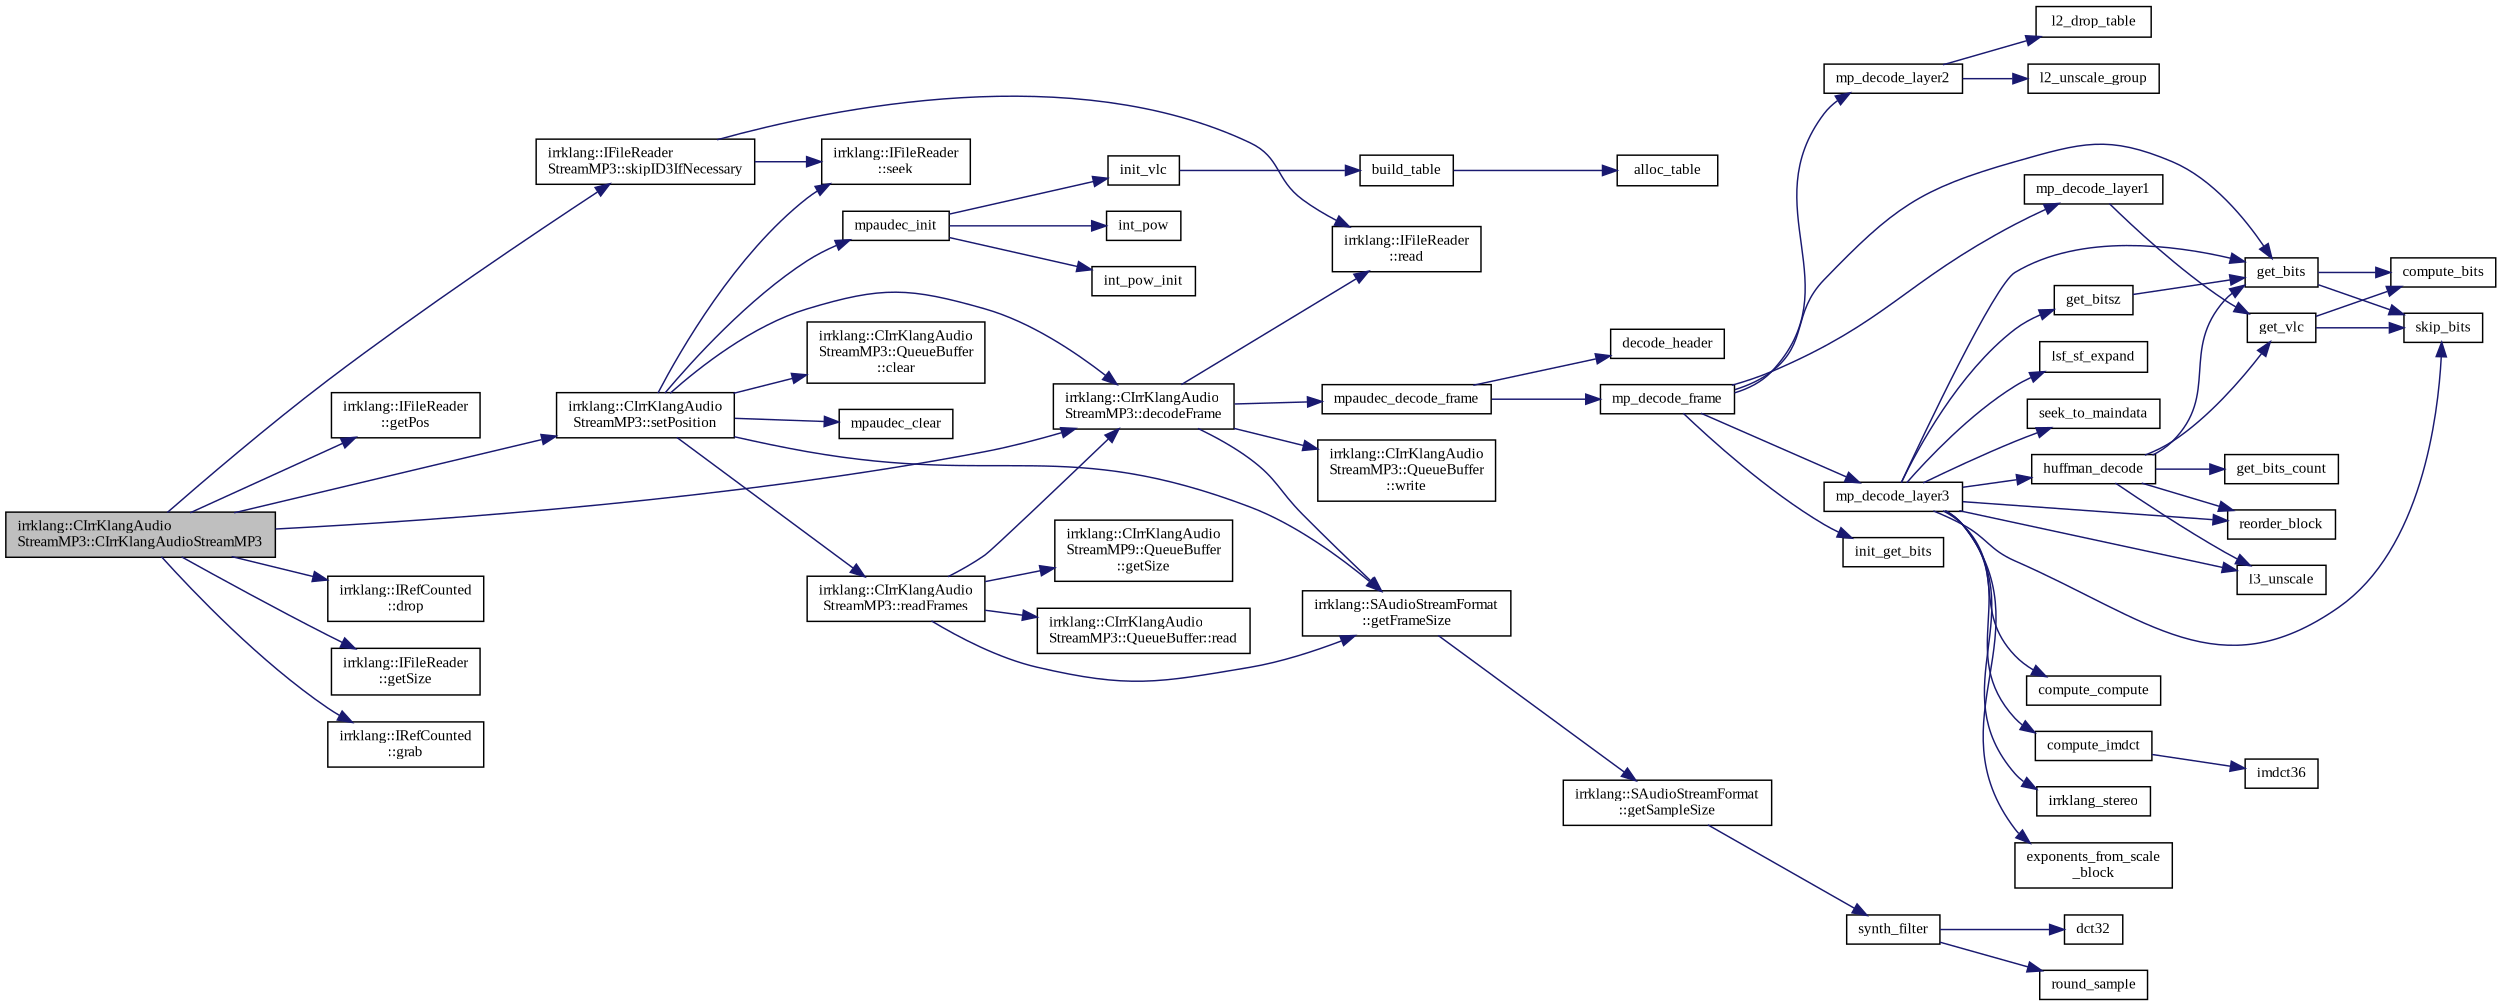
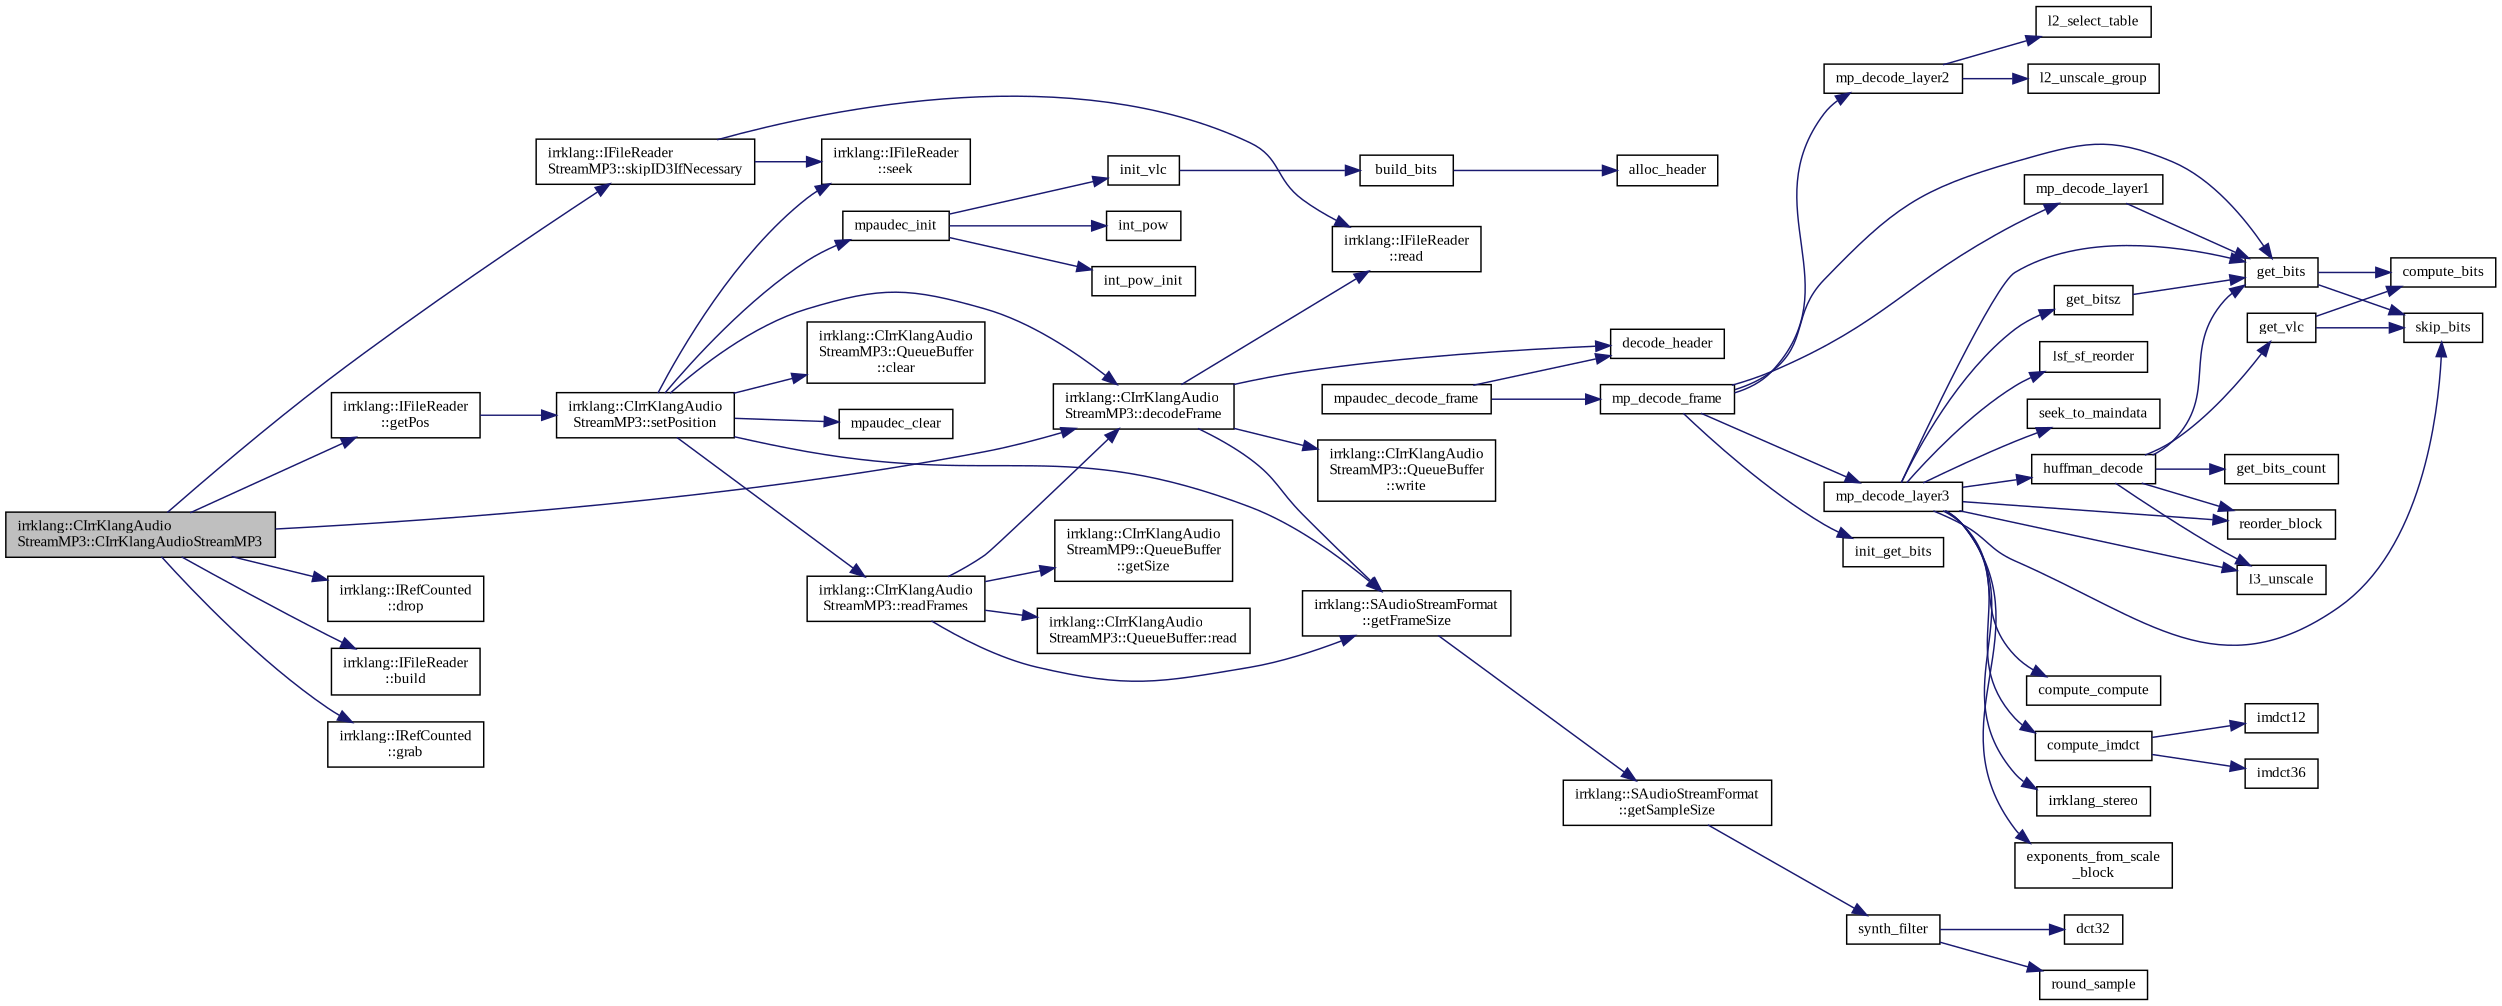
node "l2_drop_table": label "l2_drop_table" -> "l2_select_table"
node "build_table": label "build_table" -> "build_bits"
node "alloc_table": label "alloc_table" -> "alloc_header"
edge "mp_decode_layer1" -> "get_vlc": now "mp_decode_layer1" -> "get_bits"
node "lsf_sf_expand": label "lsf_sf_expand" -> "lsf_sf_reorder"
edge "irrklang::CIrrKlangAudio StreamMP3::decodeFrame" -> "mpaudec_decode_frame": now "irrklang::CIrrKlangAudio StreamMP3::decodeFrame" -> "decode_header"
edge "irrklang::CIrrKlangAudio StreamMP3::CIrrKlangAudioStreamMP3" -> "irrklang::CIrrKlangAudio StreamMP3::setPosition": now "irrklang::IFileReader ::getPos" -> "irrklang::CIrrKlangAudio StreamMP3::setPosition"
node "irrklang::IFileReader ::getSize": label "irrklang::IFileReader ::getSize" -> "irrklang::IFileReader ::build"
node "imdct12": added
